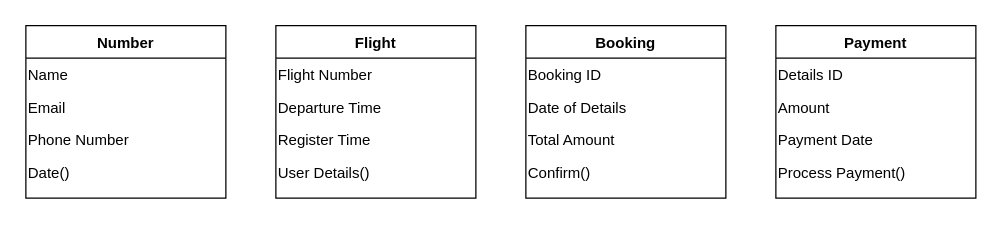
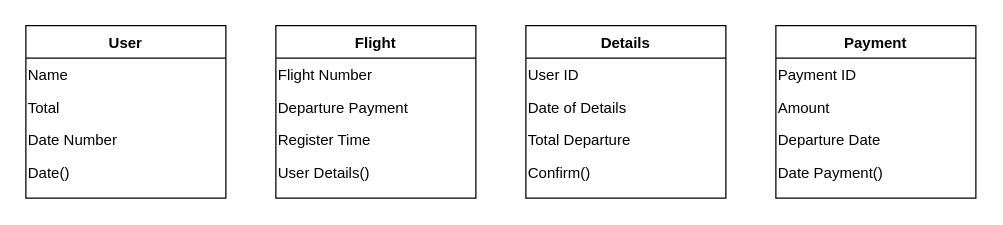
node "Number": label "Number" -> "User"
node "Booking": label "Booking" -> "Details"
node "Booking ID": label "Booking ID" -> "User ID"
node "Details ID": label "Details ID" -> "Payment ID"
node "Email": label "Email" -> "Total"
node "Departure Time": label "Departure Time" -> "Departure Payment"
node "Phone Number": label "Phone Number" -> "Date Number"
node "Total Amount": label "Total Amount" -> "Total Departure"
node "Payment Date": label "Payment Date" -> "Departure Date"
node "Process Payment()": label "Process Payment()" -> "Date Payment()"
